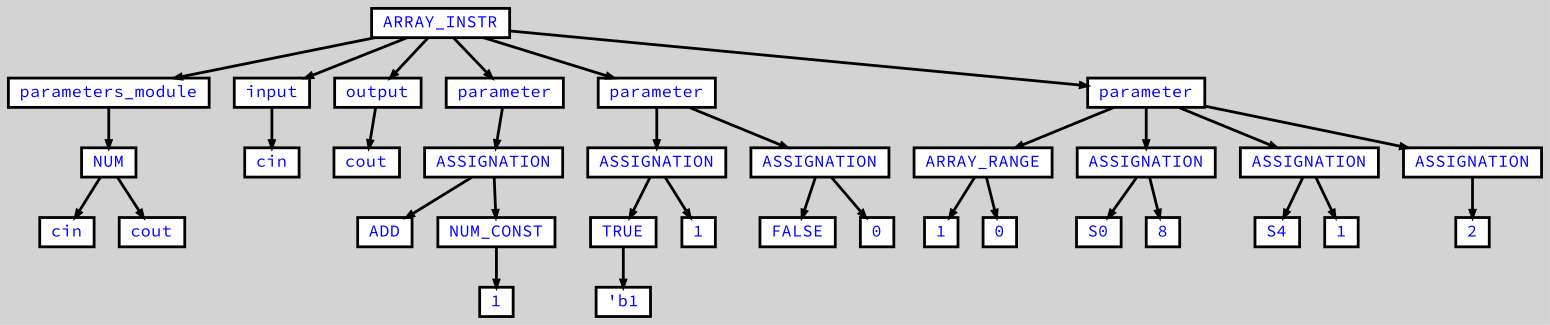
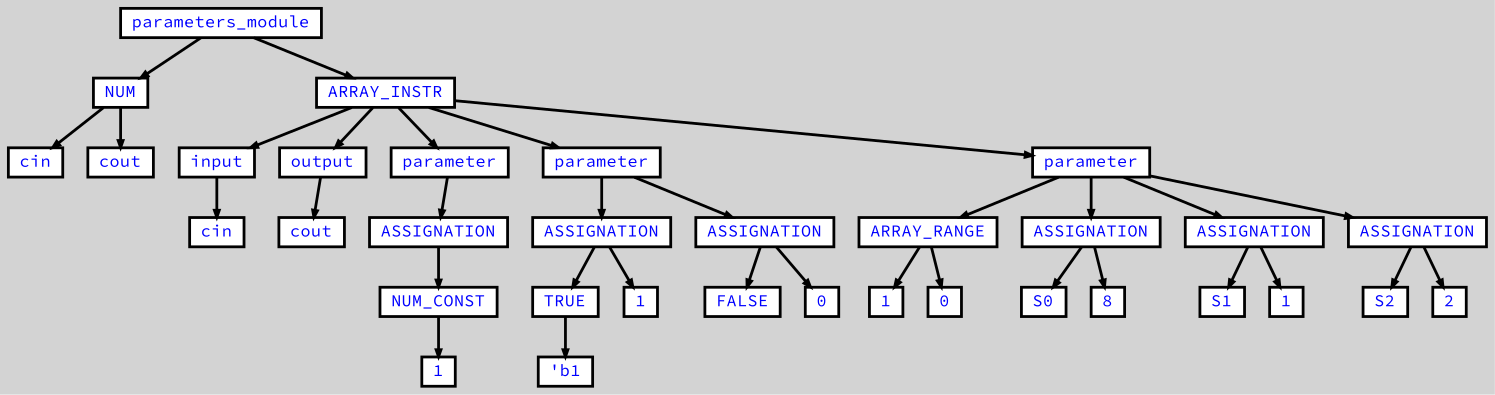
edge "ARRAY_INSTR" -> "parameters_module": reversed
node "ADD": removed
node "S4": label "S4" -> "S1"
node "S2": added
